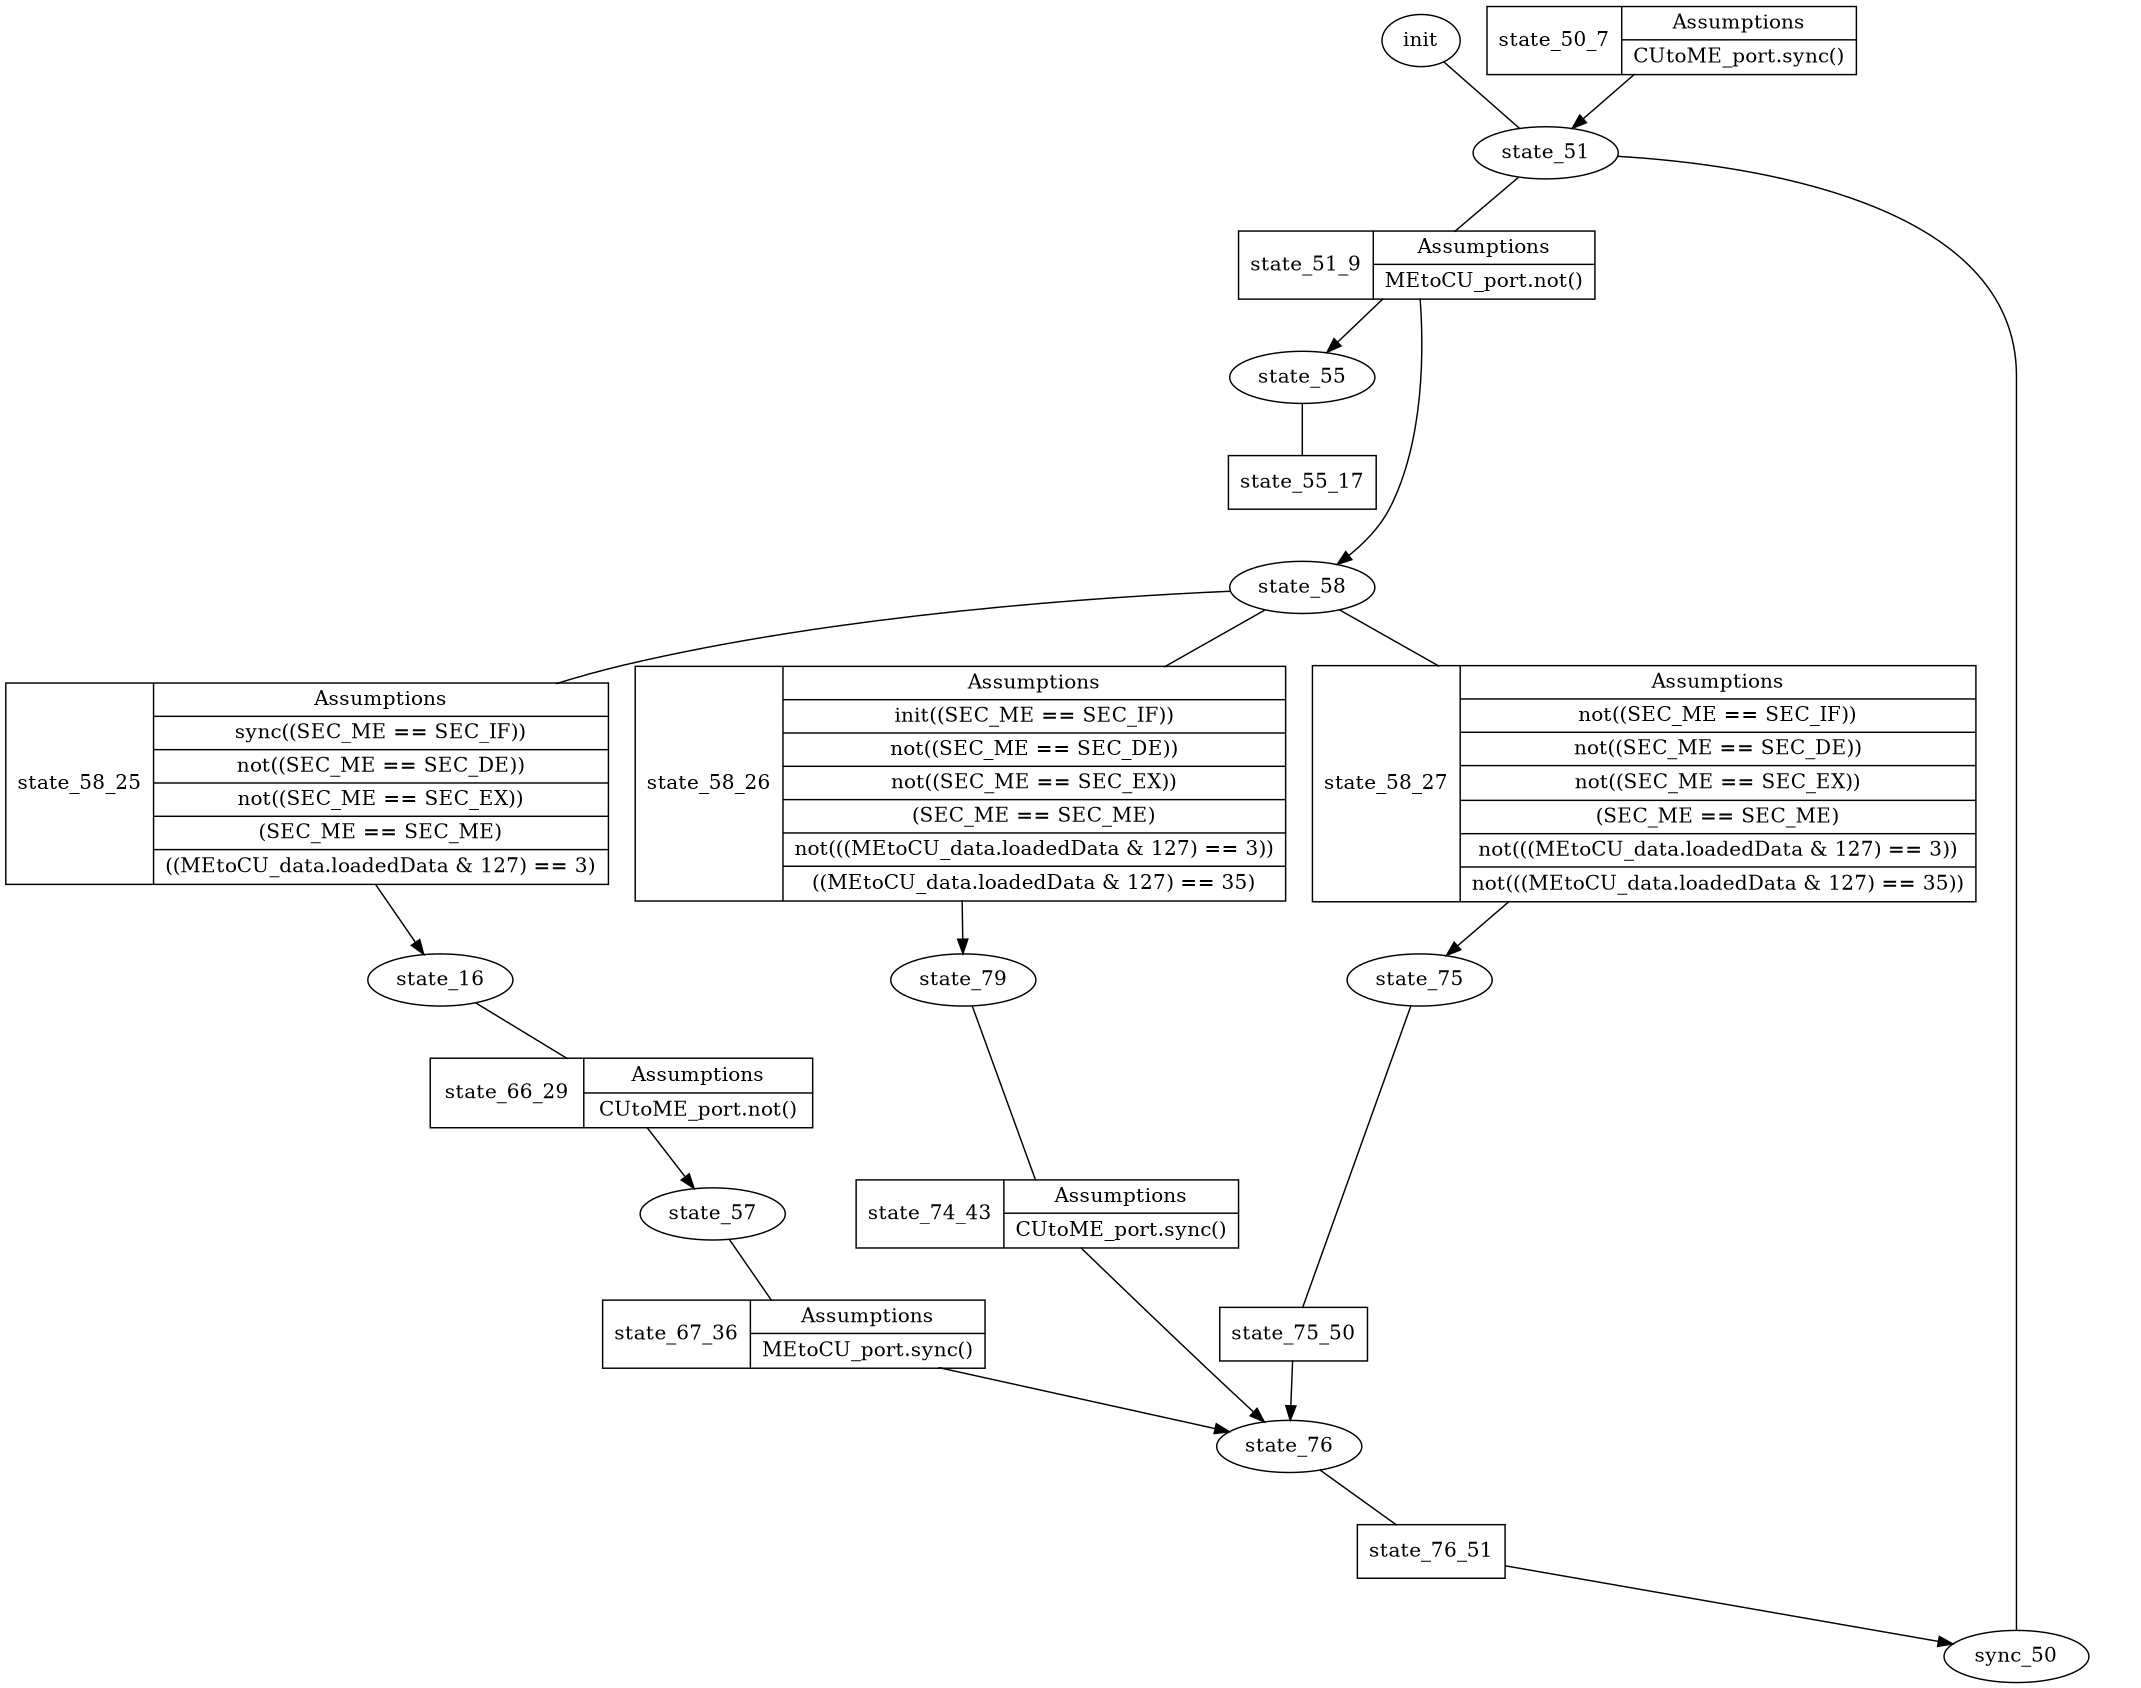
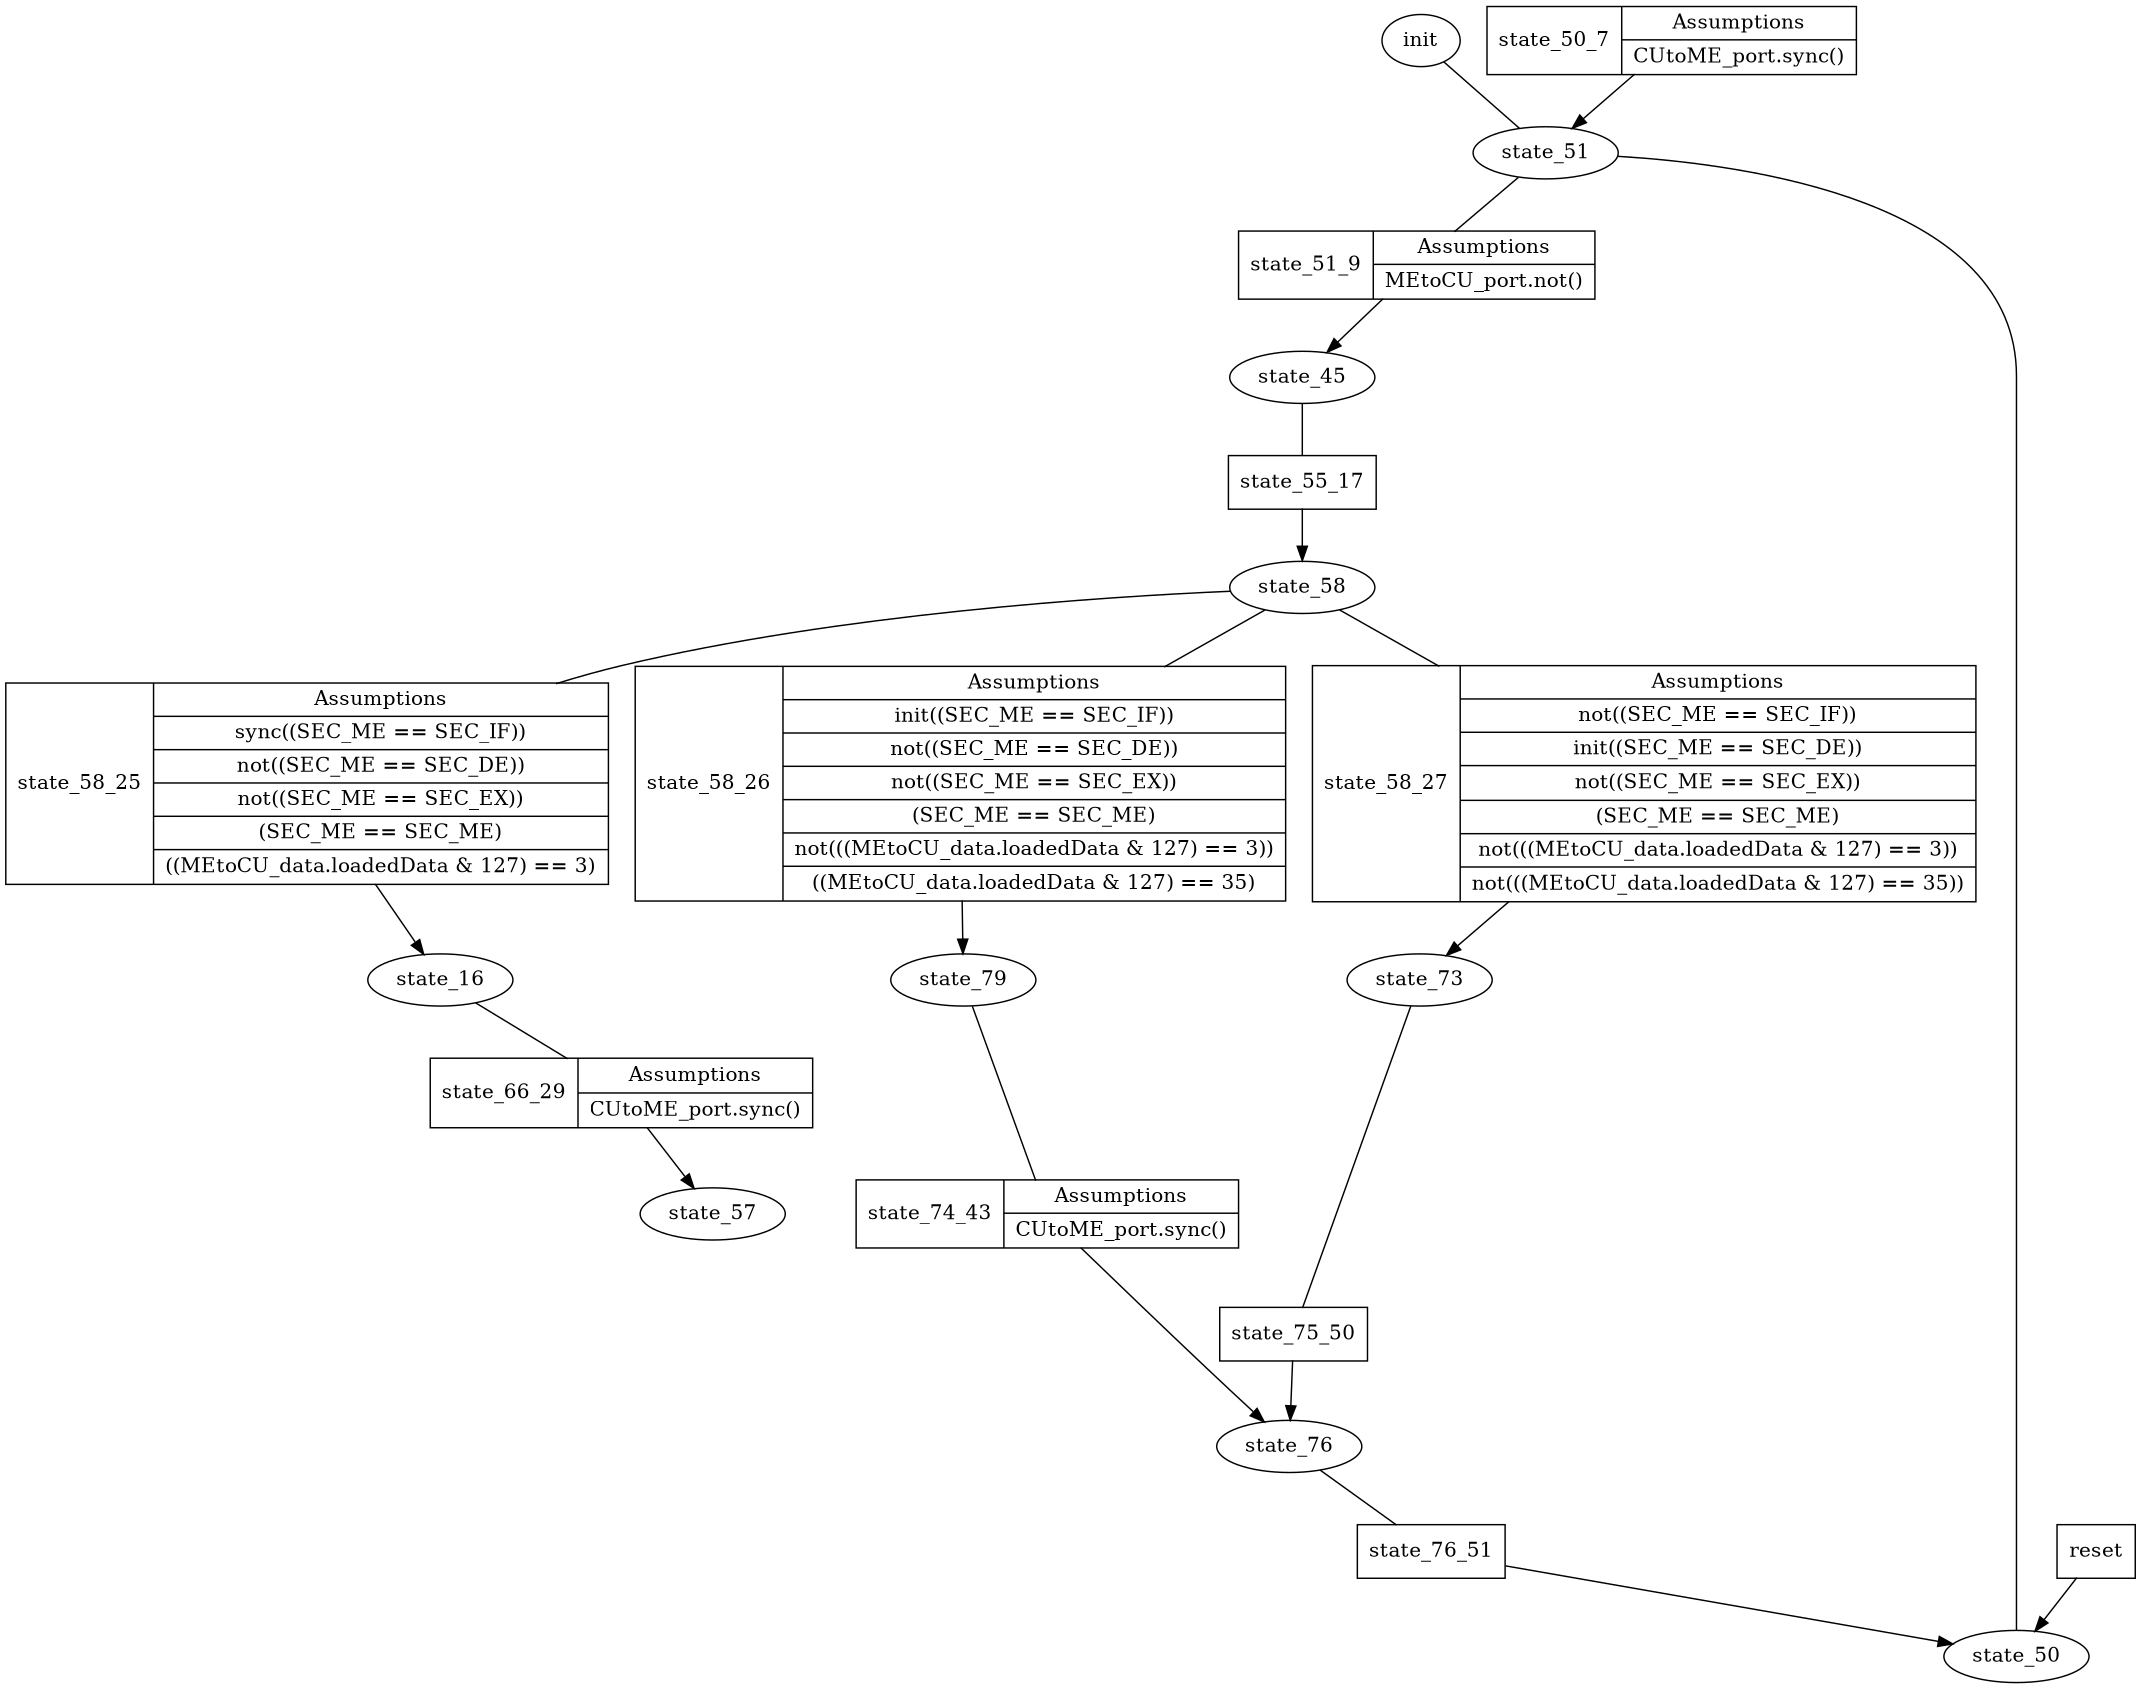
node "state_55": label "state_55" -> "state_45"
edge "state_51_9" -> "state_58": now "state_55_17" -> "state_58"
node "state_58_27": text "not((SEC_ME == SEC_DE))" -> "init((SEC_ME == SEC_DE))"
node "state_75": label "state_75" -> "state_73"
node "state_66_29": text "CUtoME_port.not()" -> "CUtoME_port.sync()"
node "state_67_36": removed
node "reset": added
node "sync_50": label "sync_50" -> "state_50"
